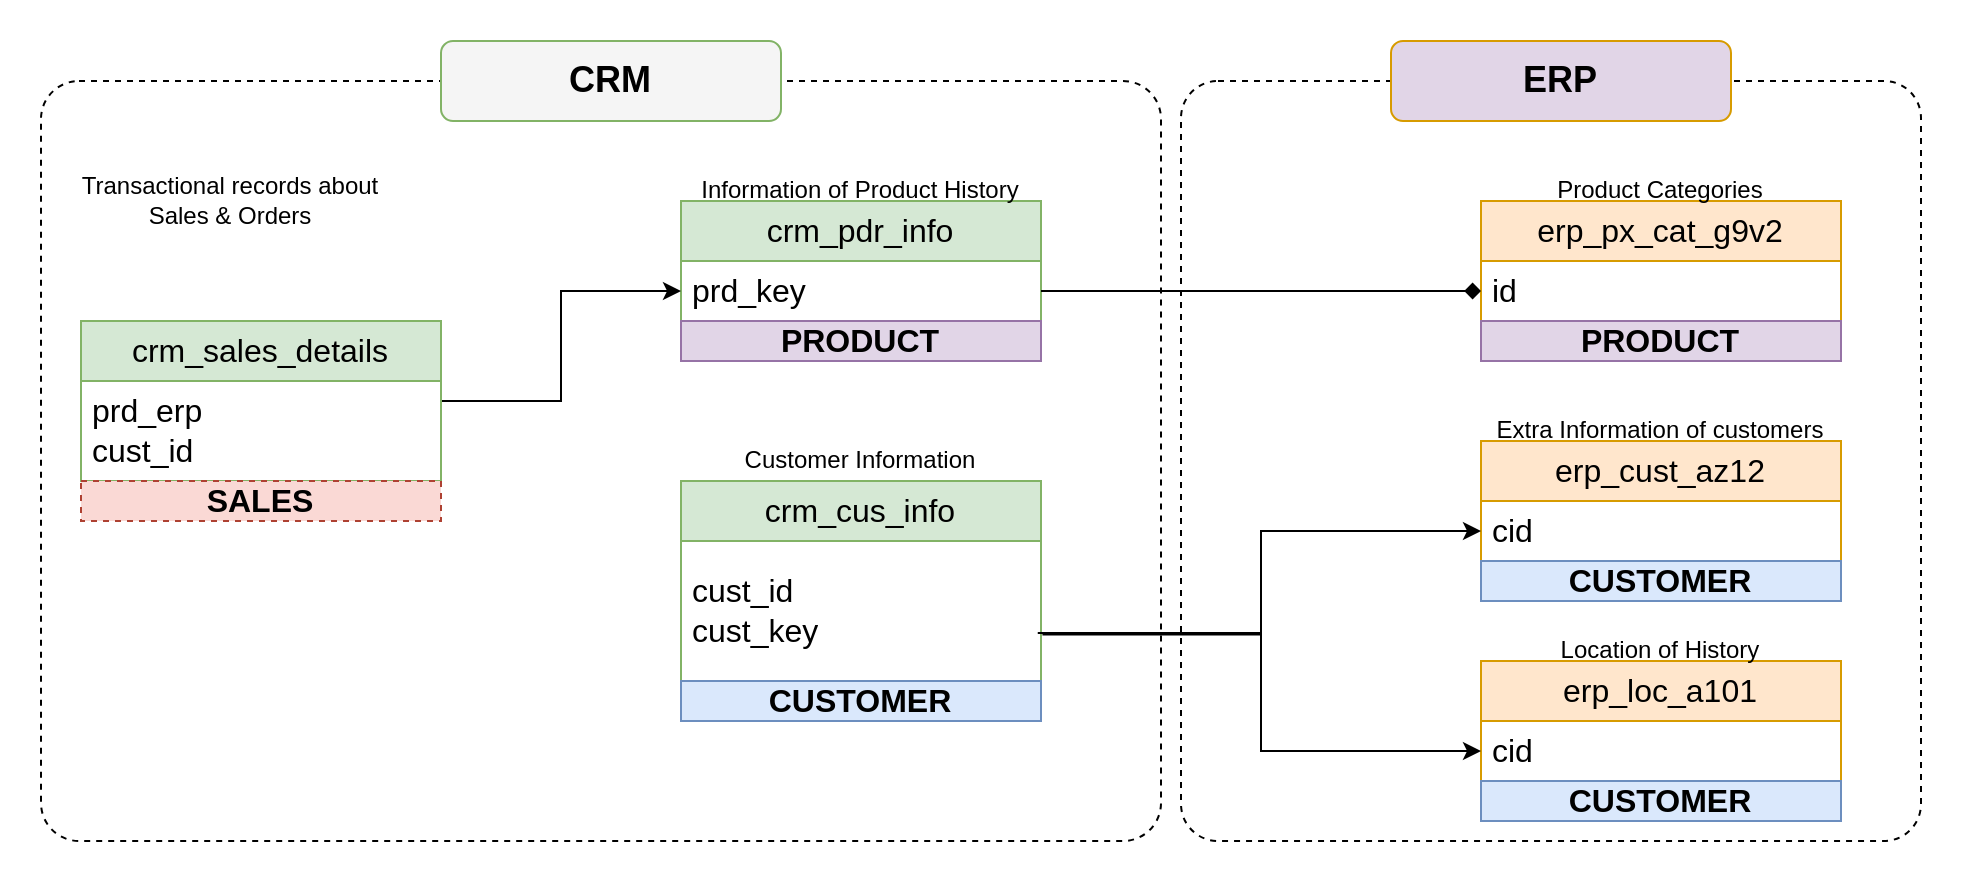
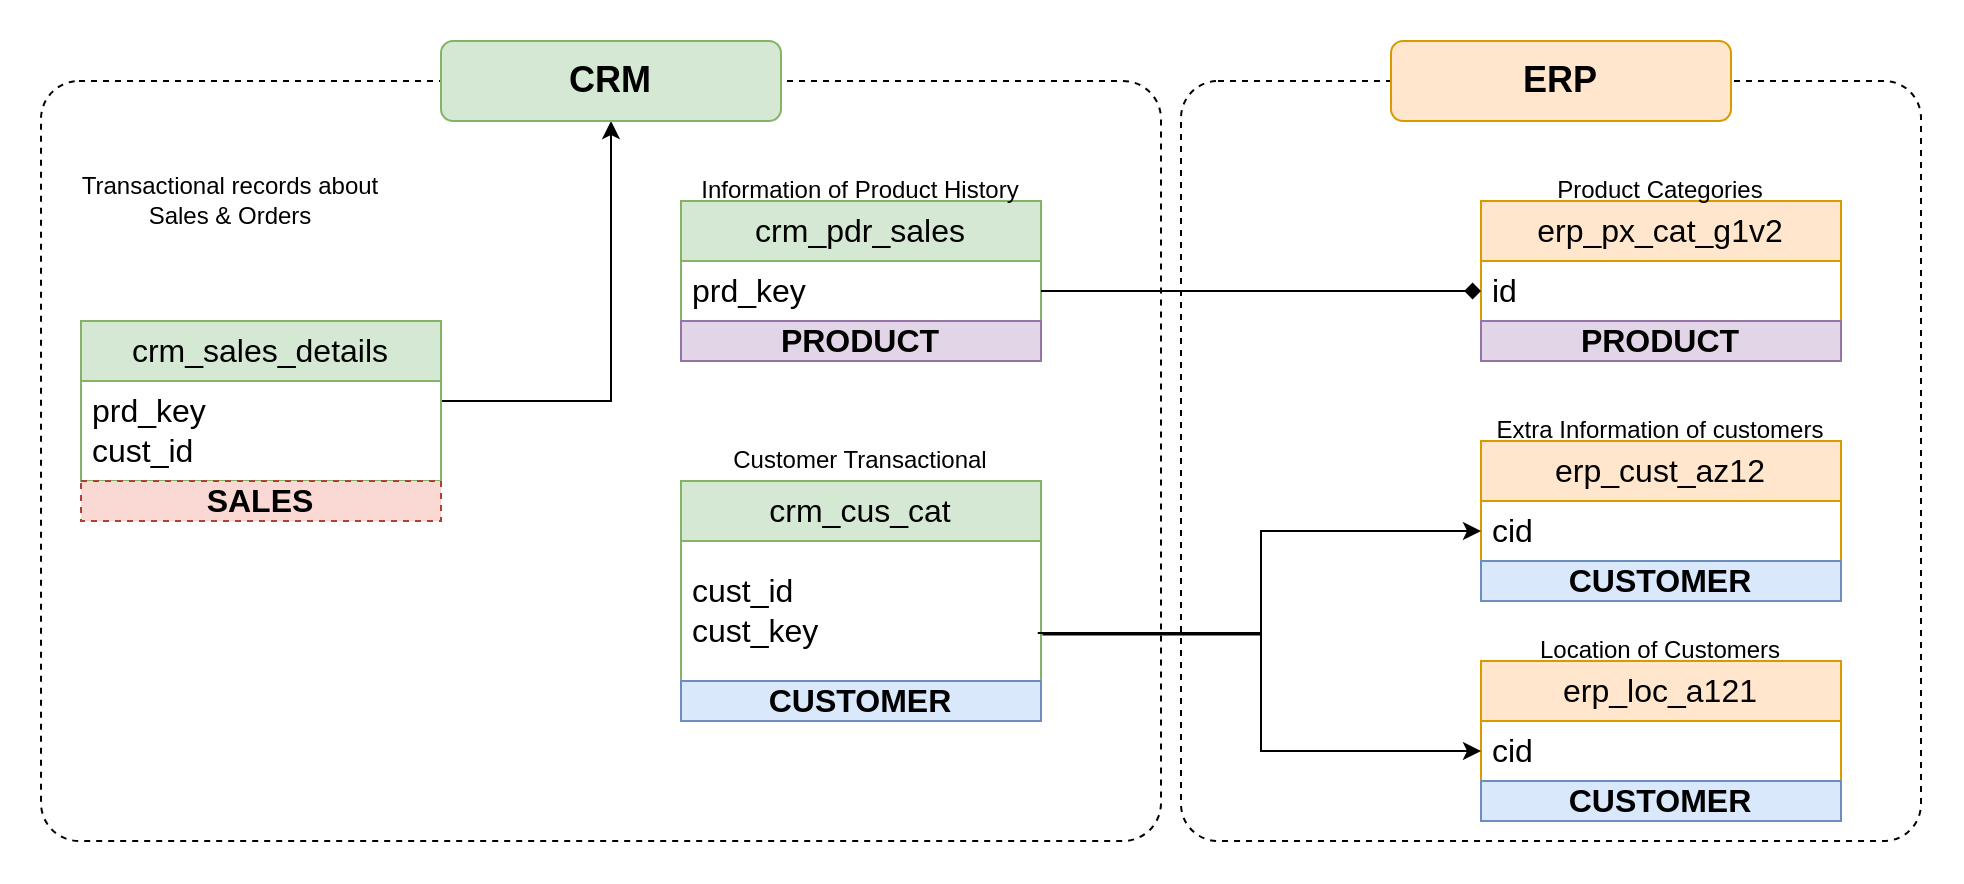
node "CRM": fillcolor #f5f5f5 -> #d5e8d4
node "ERP": fillcolor #e1d5e7 -> #ffe6cc
node "crm_pdr_info": label "crm_pdr_info" -> "crm_pdr_sales"
node "erp_px_cat_g9v2": label "erp_px_cat_g9v2" -> "erp_px_cat_g1v2"
edge "crm_sales_details" -> "prd_key": now "crm_sales_details" -> "CRM"
node "prd_erp cust_id": label "prd_erp cust_id" -> "prd_key cust_id"
node "Customer Information": label "Customer Information" -> "Customer Transactional"
node "crm_cus_info": label "crm_cus_info" -> "crm_cus_cat"
node "Location of History": label "Location of History" -> "Location of Customers"
node "erp_loc_a101": label "erp_loc_a101" -> "erp_loc_a121"
